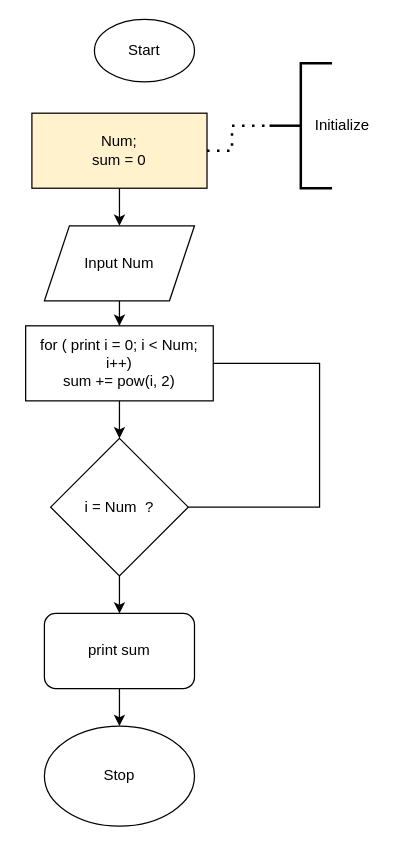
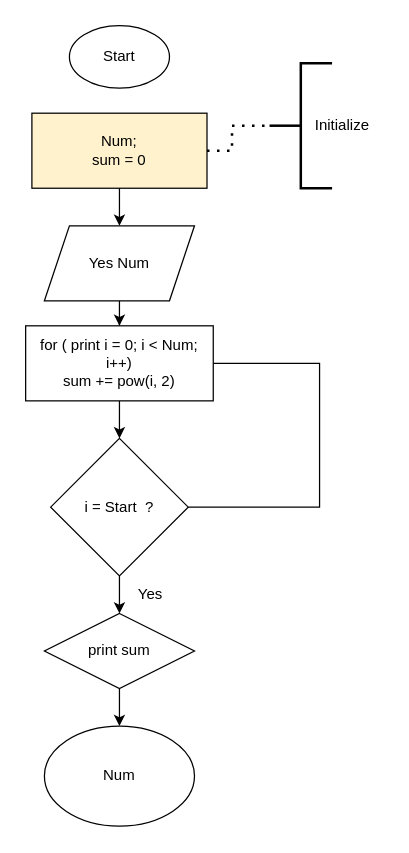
node "Start": moved (144, 51) -> (119, 57)
node "Input Num": label "Input Num" -> "Yes Num"
node "i = Num ?": label "i = Num ?" -> "i = Start ?"
node "Yes": added
node "print sum": shape rounded rectangle -> diamond
node "Stop": label "Stop" -> "Num"
